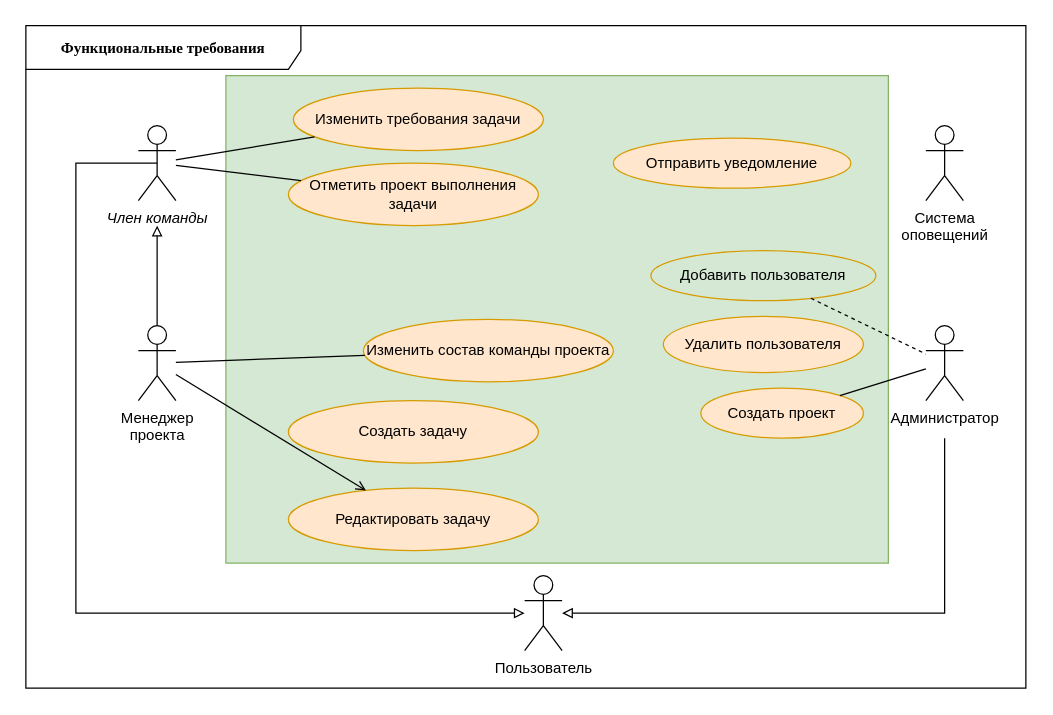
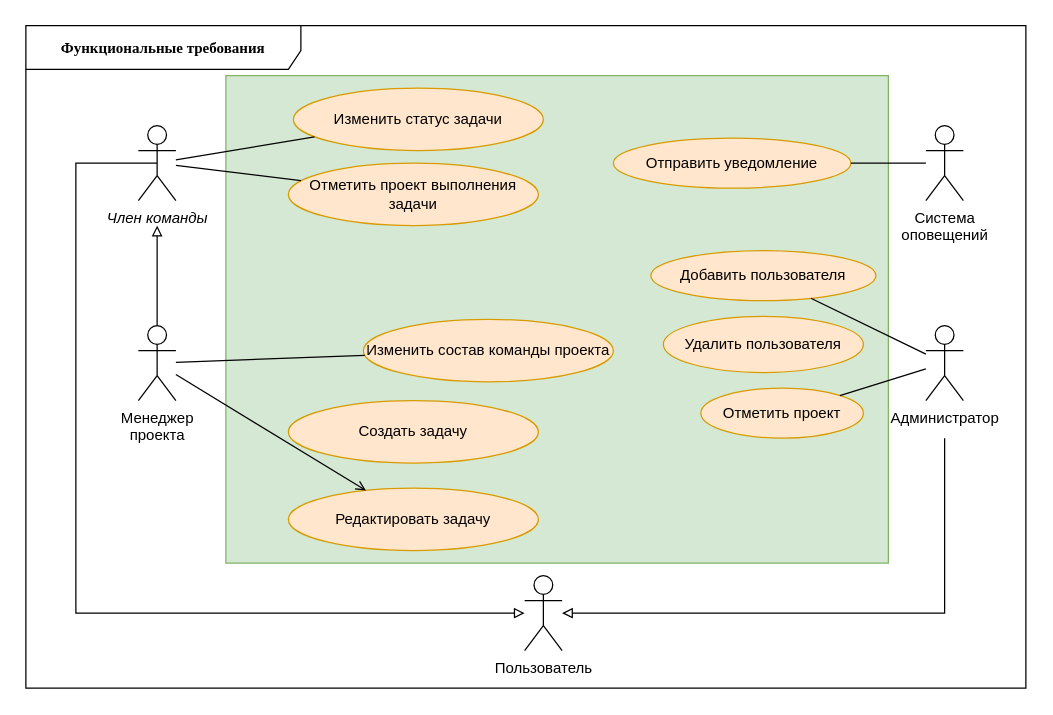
node "Изменить требования задачи": label "Изменить требования задачи" -> "Изменить статус задачи"
edge "Отправить уведомление" -- "Система оповещений": added
node "Добавить пользователя": fillcolor #d5e8d4 -> #ffe6cc
edge "Добавить пользователя" -- "Администратор": style dashed -> solid
node "Создать проект": label "Создать проект" -> "Отметить проект"
